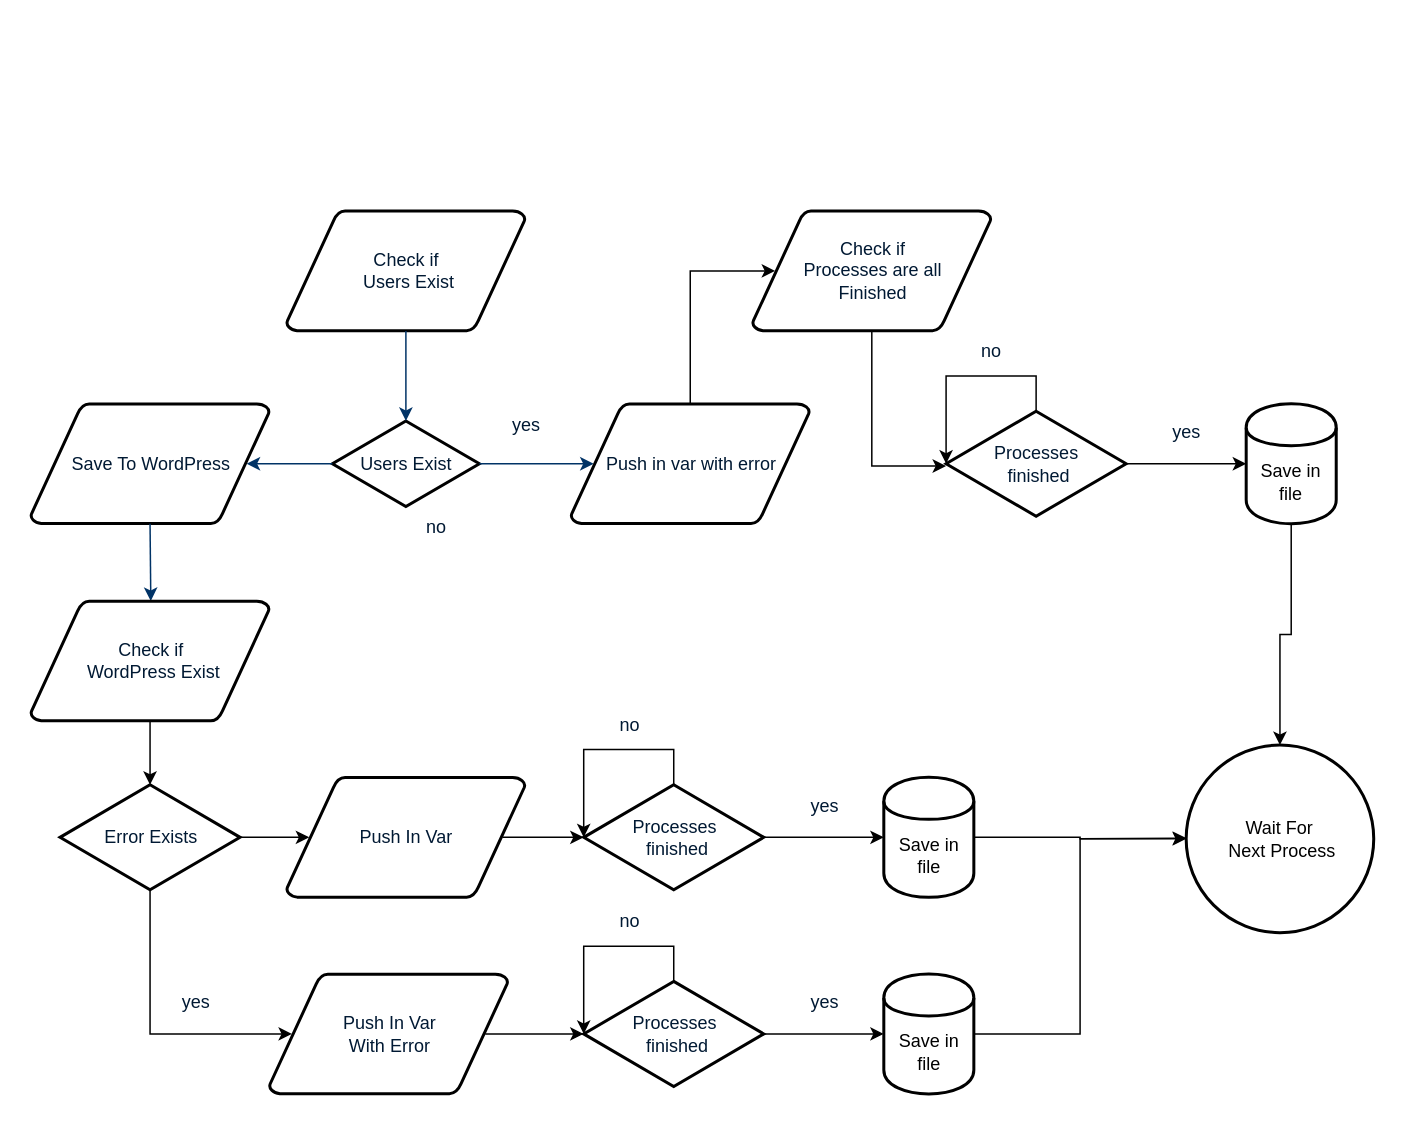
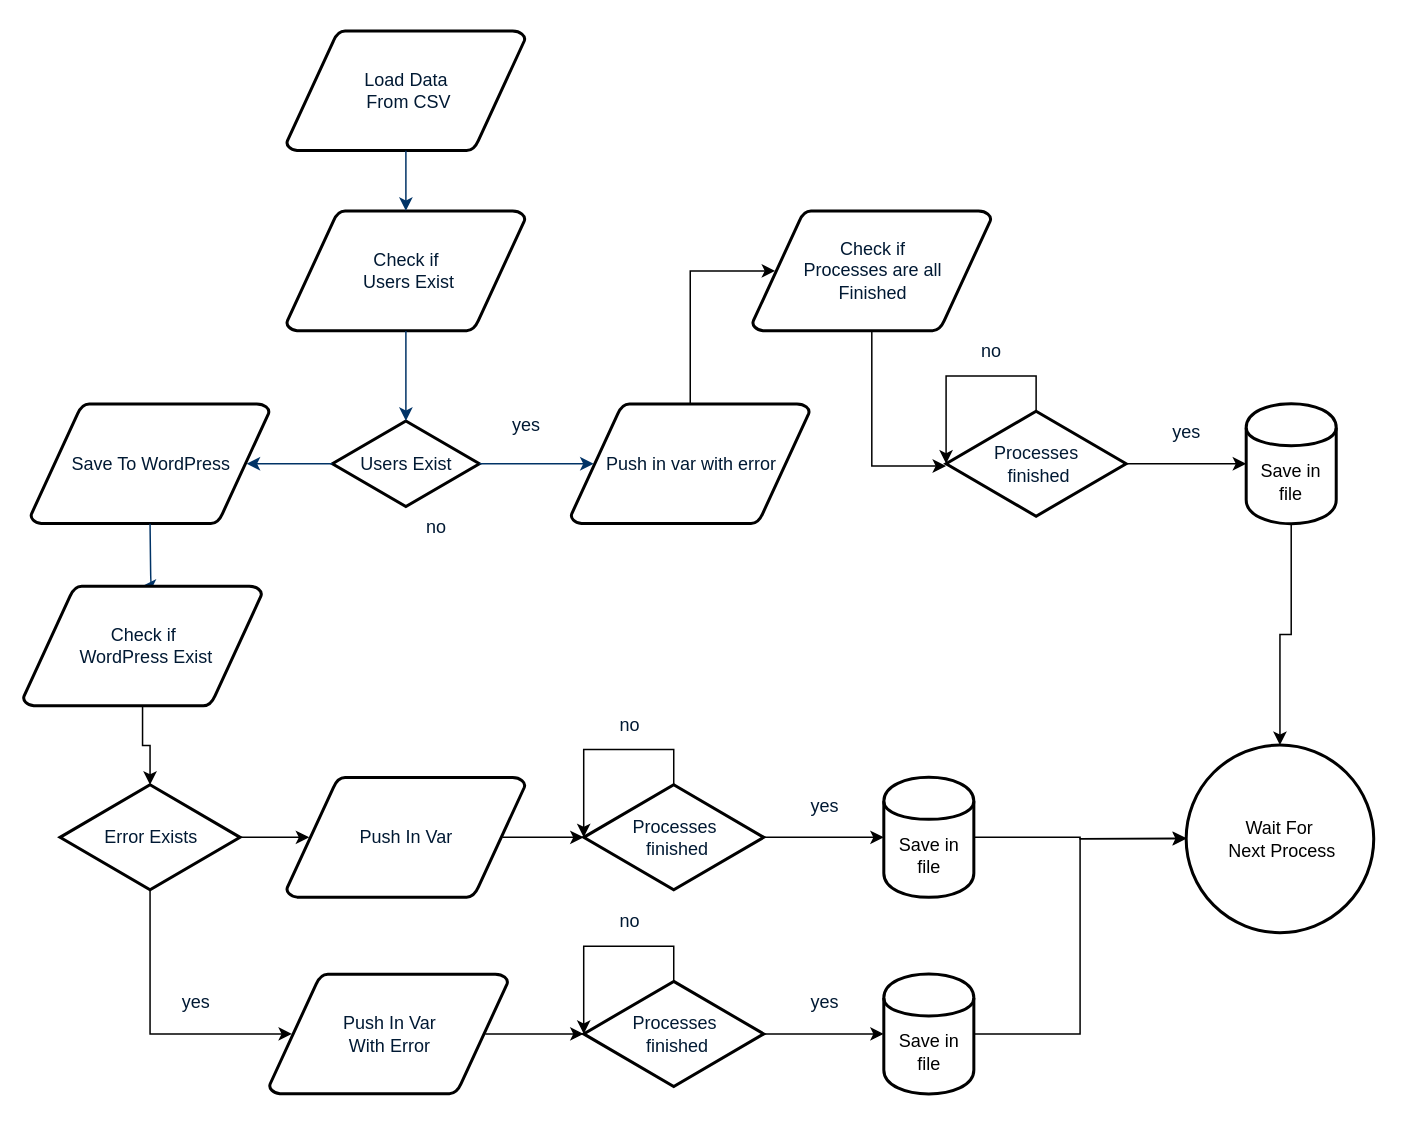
node "Load Data From CSV": added
edge "Load Data From CSV" -> "Check if Users Exist": added
node "Check if WordPress Exist": moved (150, 661) -> (143, 646)
